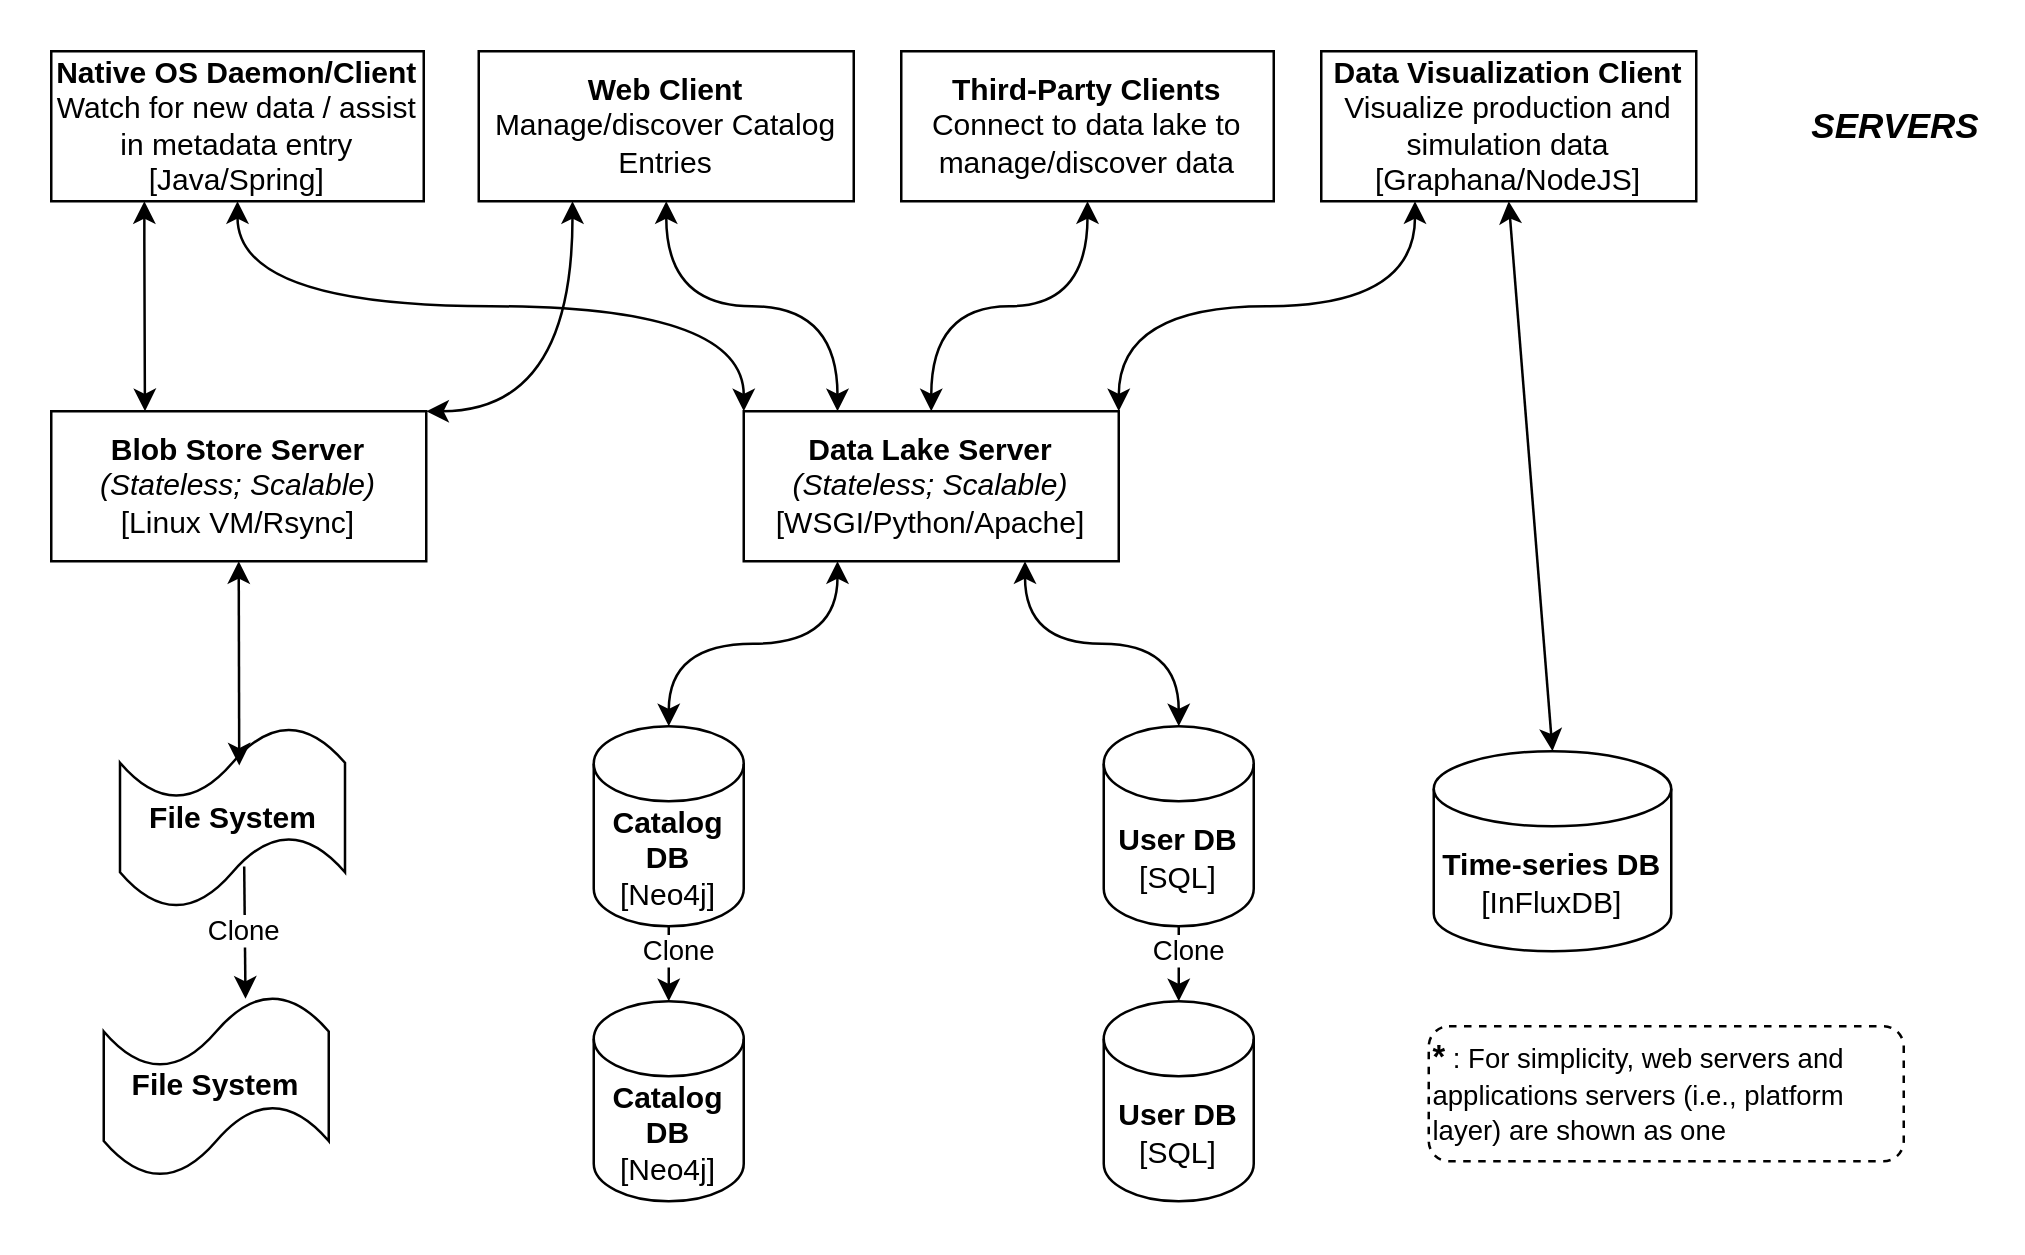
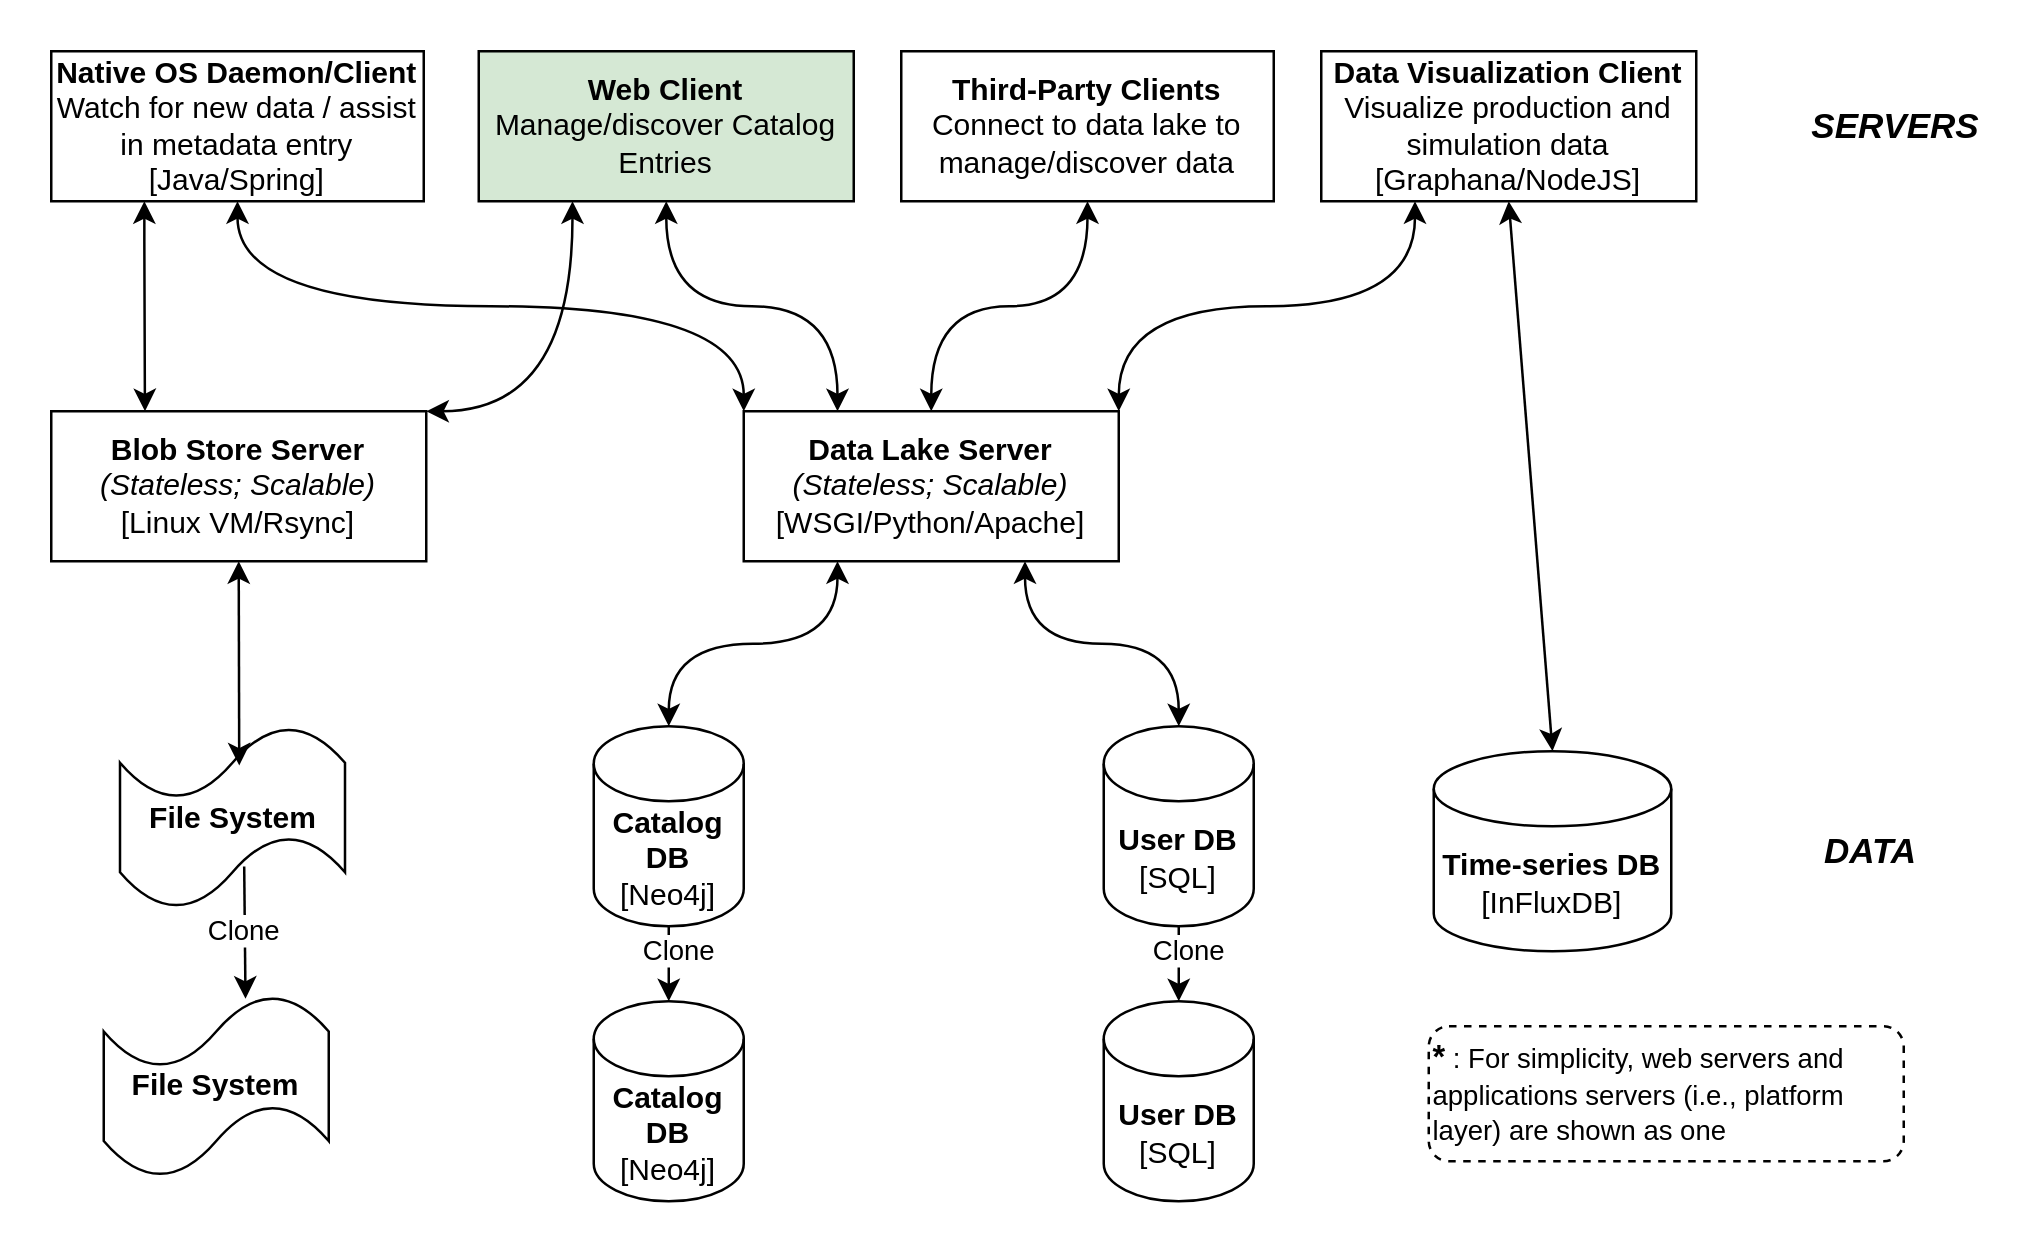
node "Web Client Manage/discover Catalog Entries": fillcolor #ffffff -> #d5e8d4
node "DATA": added
